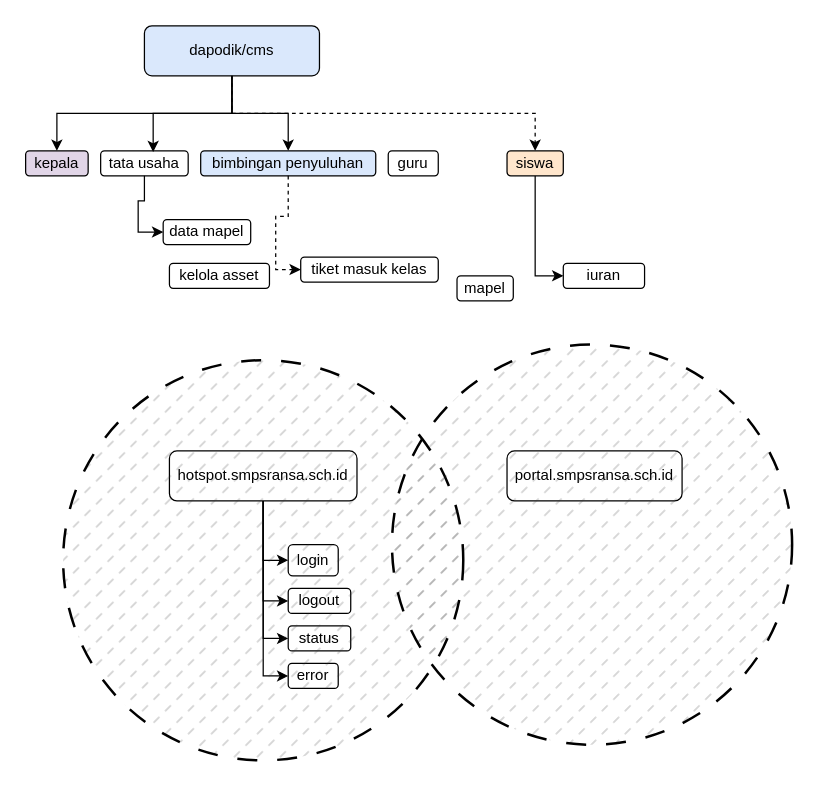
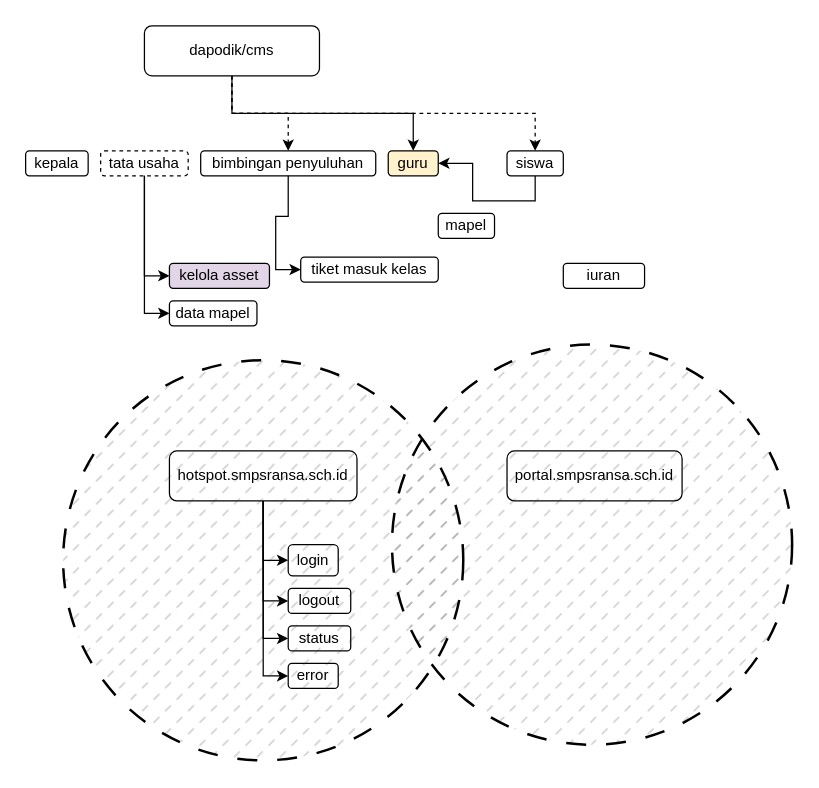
node "dapodik/cms": fillcolor #dae8fc -> #ffffff
edge "dapodik/cms" -> "kepala": now "dapodik/cms" -> "guru"
edge "dapodik/cms" -> "bimbingan penyuluhan": style solid -> dashed
edge "dapodik/cms" -> "tata usaha": removed
node "kepala": fillcolor #e1d5e7 -> #ffffff
node "tata usaha": style solid -> dashed
node "bimbingan penyuluhan": fillcolor #dae8fc -> #ffffff
node "guru": fillcolor #ffffff -> #fff2cc
node "siswa": fillcolor #ffe6cc -> #ffffff
edge "bimbingan penyuluhan" -> "tiket masuk kelas": style dashed -> solid
node "data mapel": moved (207, 232) -> (213, 313)
edge "siswa" -> "iuran": now "siswa" -> "guru"
edge "tata usaha" -> "kelola asset": added
node "kelola asset": fillcolor #ffffff -> #e1d5e7
node "mapel": moved (485, 288) -> (466, 226)
